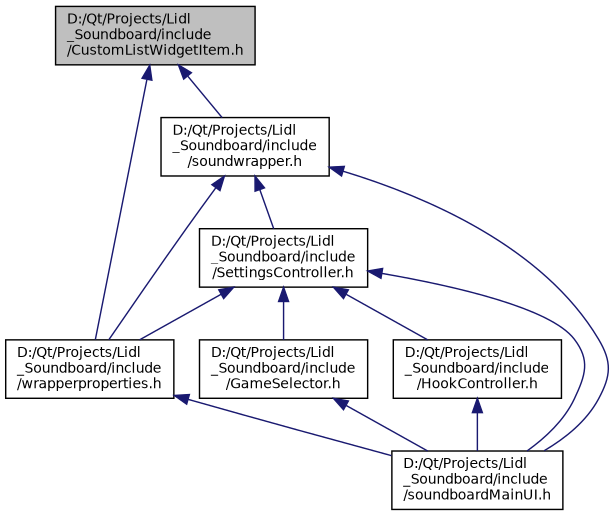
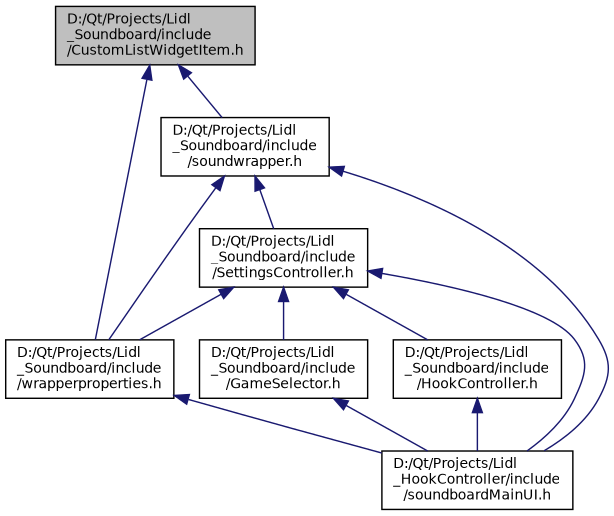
node "D:/Qt/Projects/Lidl _Soundboard/include /soundboardMainUI.h": label "D:/Qt/Projects/Lidl _Soundboard/include /soundboardMainUI.h" -> "D:/Qt/Projects/Lidl _HookController/include /soundboardMainUI.h"
